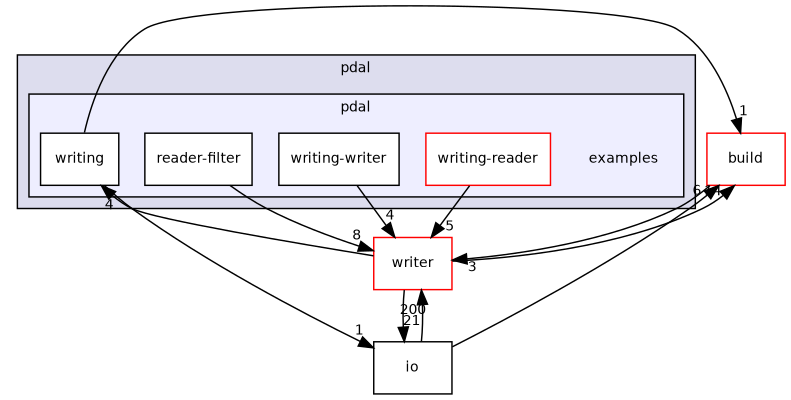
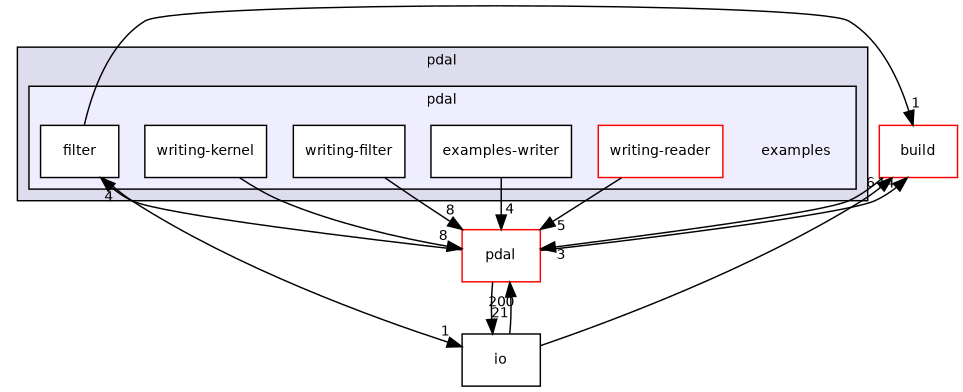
node "writing-kernel": added
node "writing": label "writing" -> "filter"
node "reader-filter": label "reader-filter" -> "writing-filter"
node "writing-writer": label "writing-writer" -> "examples-writer"
node "writer": label "writer" -> "pdal"
